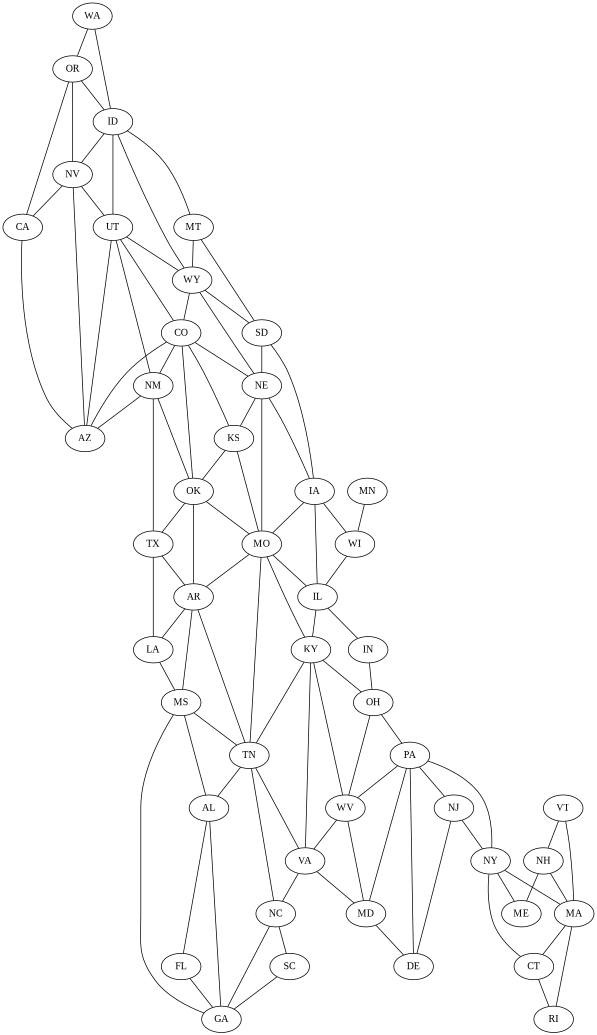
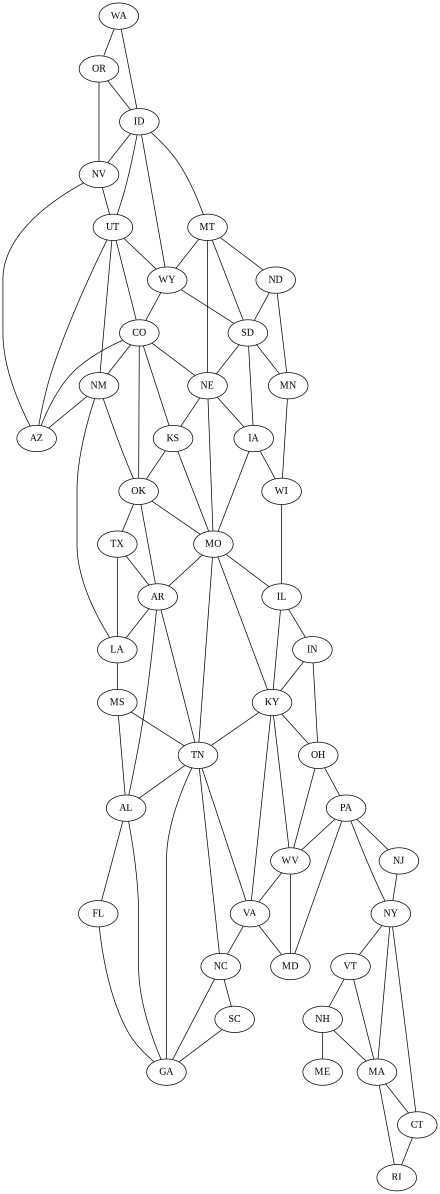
node "CA": removed
node "ND": added
edge "WY" -- "NE": now "MT" -- "NE"
edge "SD" -- "MN": added
edge "NM" -- "TX": now "NM" -- "LA"
edge "IA" -- "IL": removed
edge "AR" -- "MS": now "AR" -- "AL"
edge "IN" -- "KY": added
edge "MS" -- "GA": now "TN" -- "GA"
edge "NY" -- "ME": now "NY" -- "VT"
node "DE": removed
